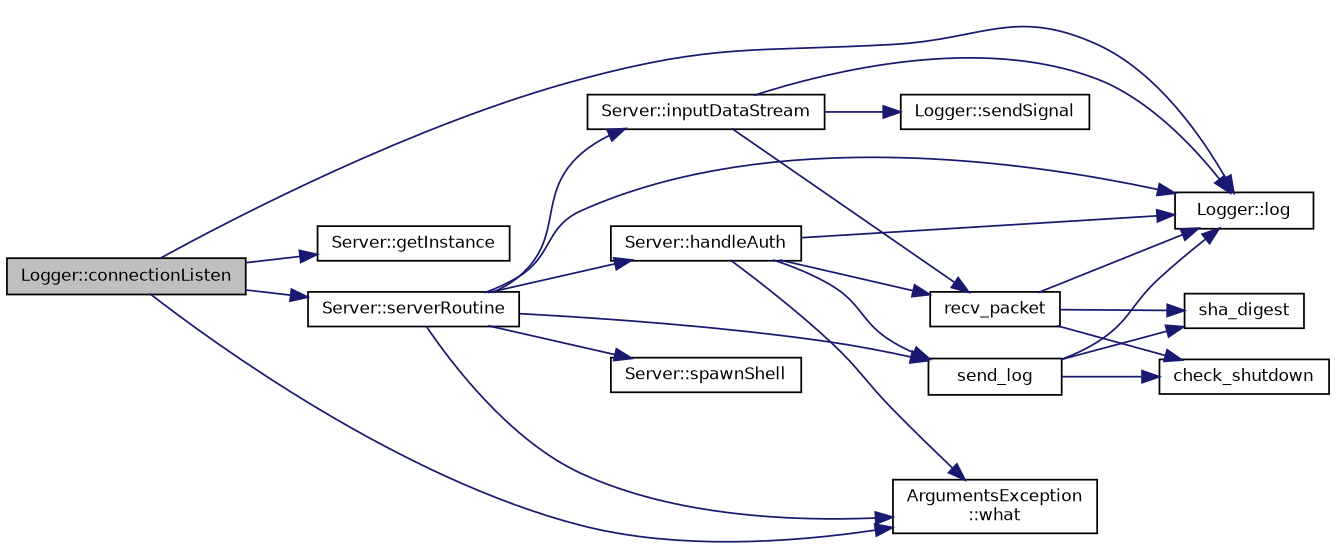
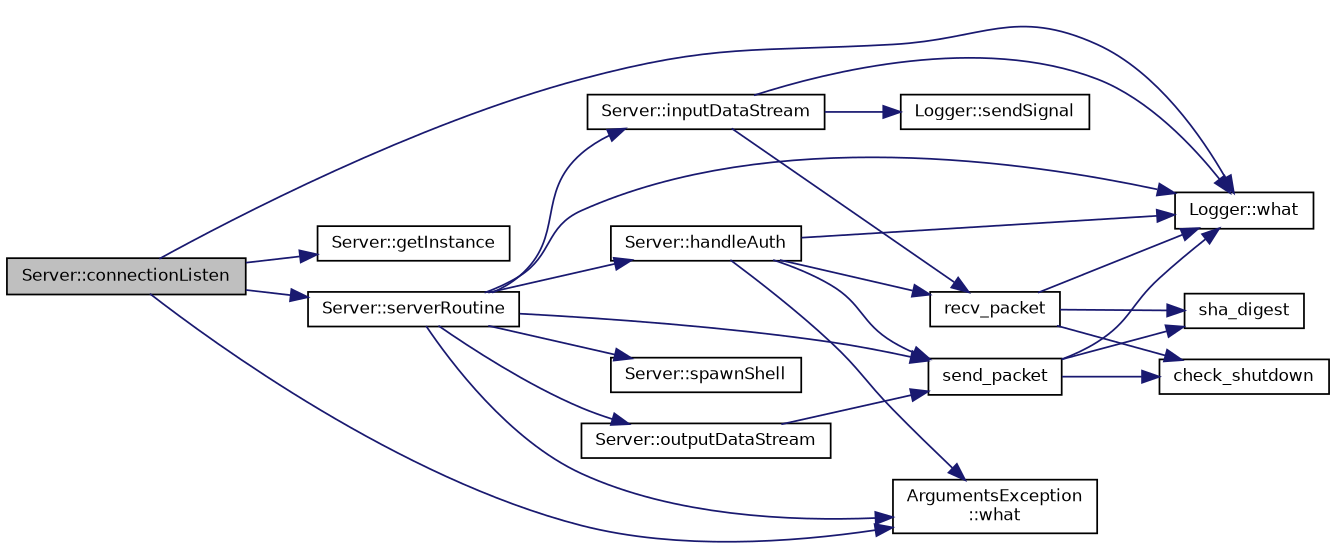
node "Logger::log": label "Logger::log" -> "Logger::what"
node "Logger::connectionListen": label "Logger::connectionListen" -> "Server::connectionListen"
node "send_log": label "send_log" -> "send_packet"
node "Server::outputDataStream": added
